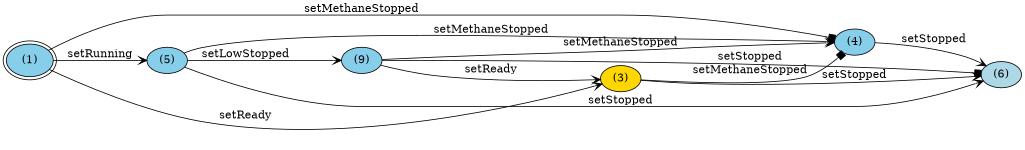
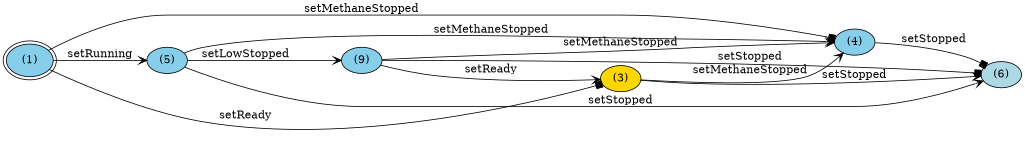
edge "(4)" -> "(6)": arrowhead vee -> box
edge "(3)" -> "(4)": arrowhead box -> vee
edge "(1)" -> "(3)": arrowhead vee -> box
